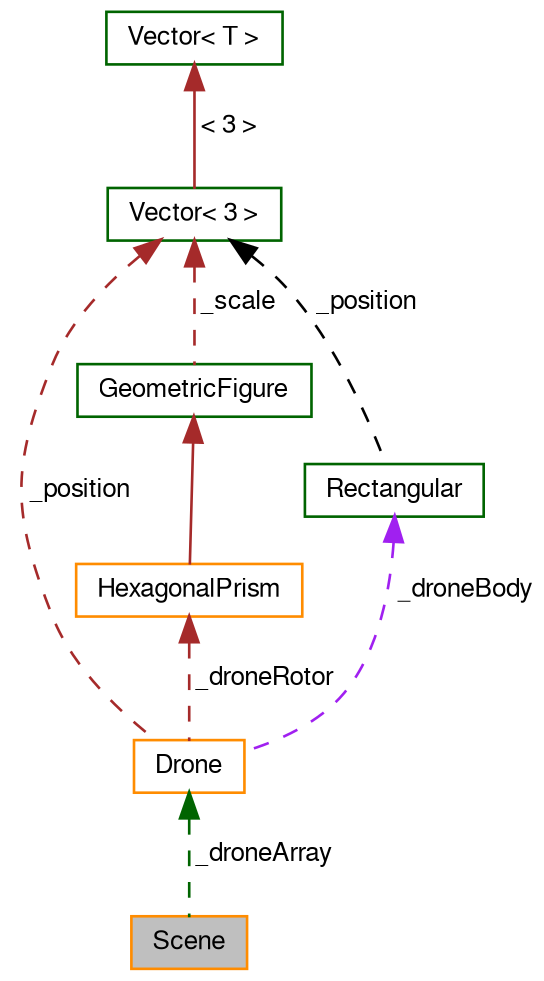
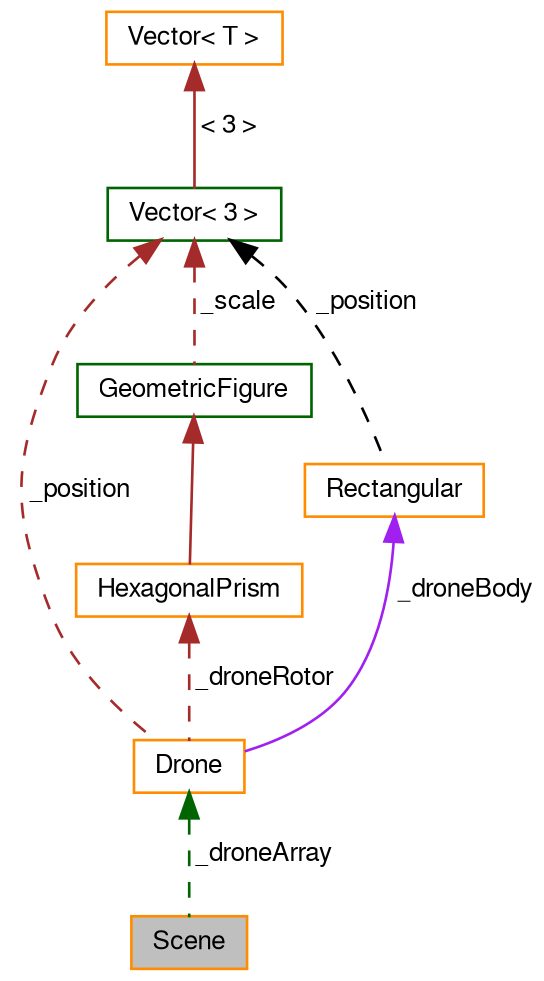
node "Vector< T >": color darkgreen -> darkorange
node "Rectangular": color darkgreen -> darkorange
edge "Drone" -> "Rectangular": style dashed -> solid
